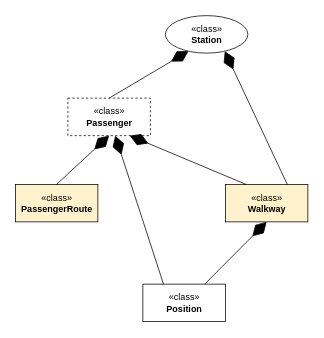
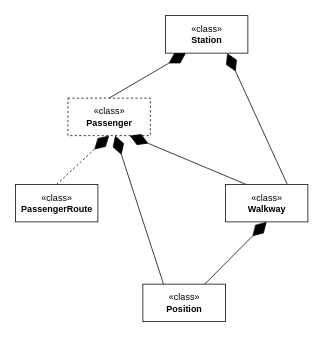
node "«class» Station": shape ellipse -> rectangle
edge "«class» PassengerRoute" -> "«class» Passenger": style solid -> dashed
node "«class» PassengerRoute": fillcolor #fff2cc -> #ffffff
node "«class» Walkway": fillcolor #fff2cc -> #ffffff
